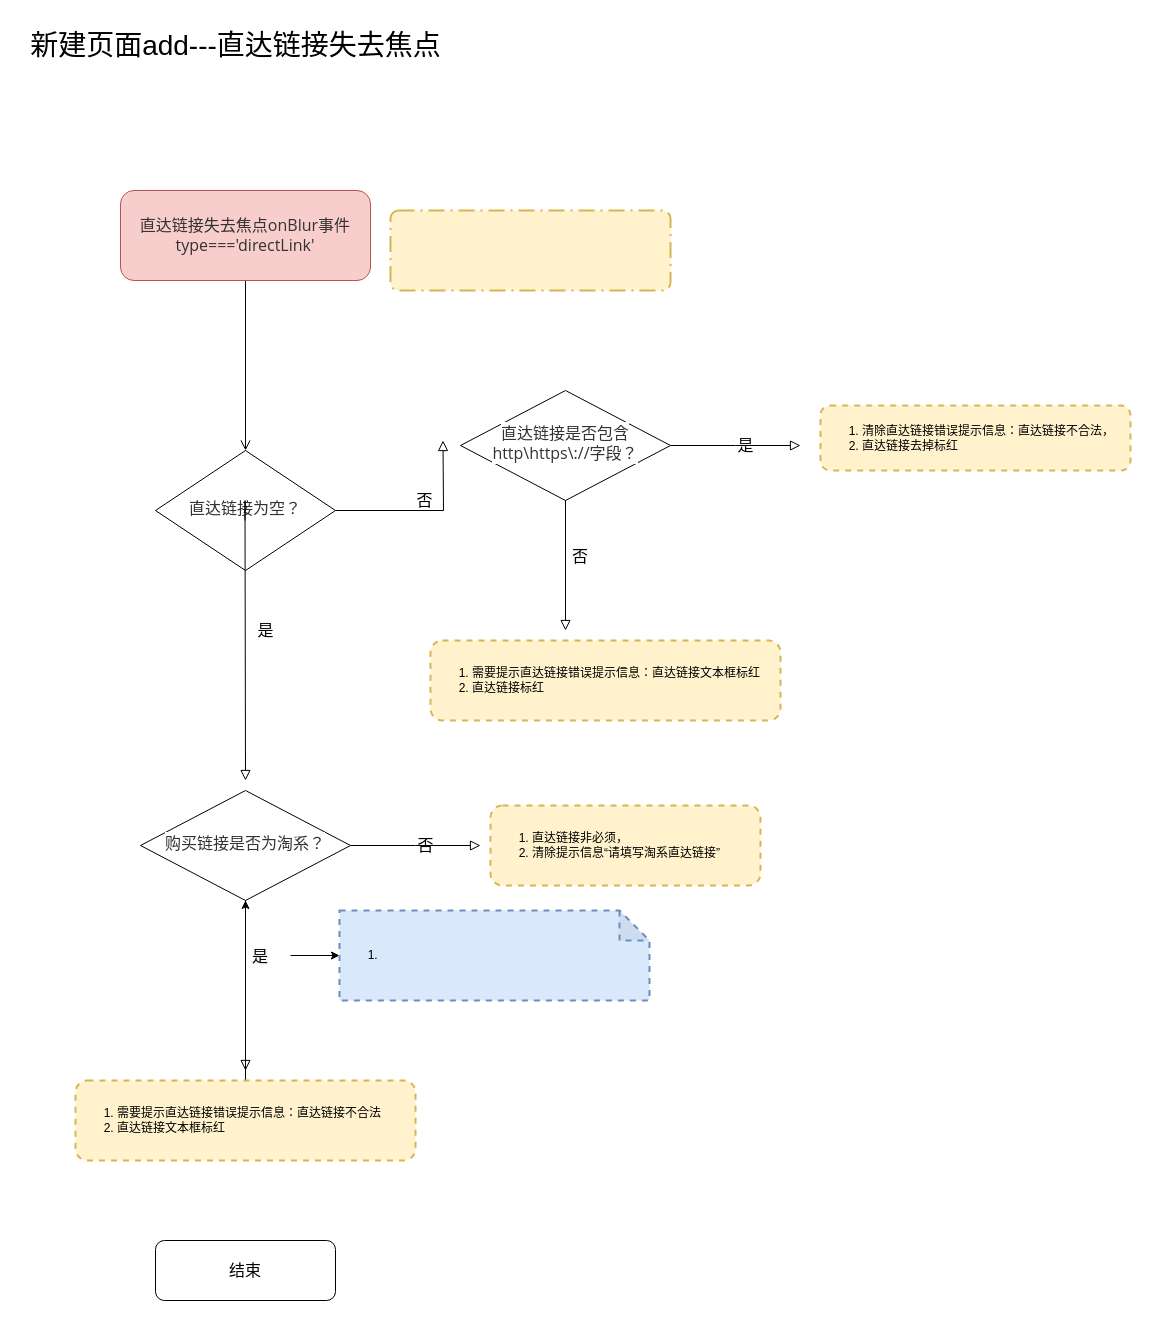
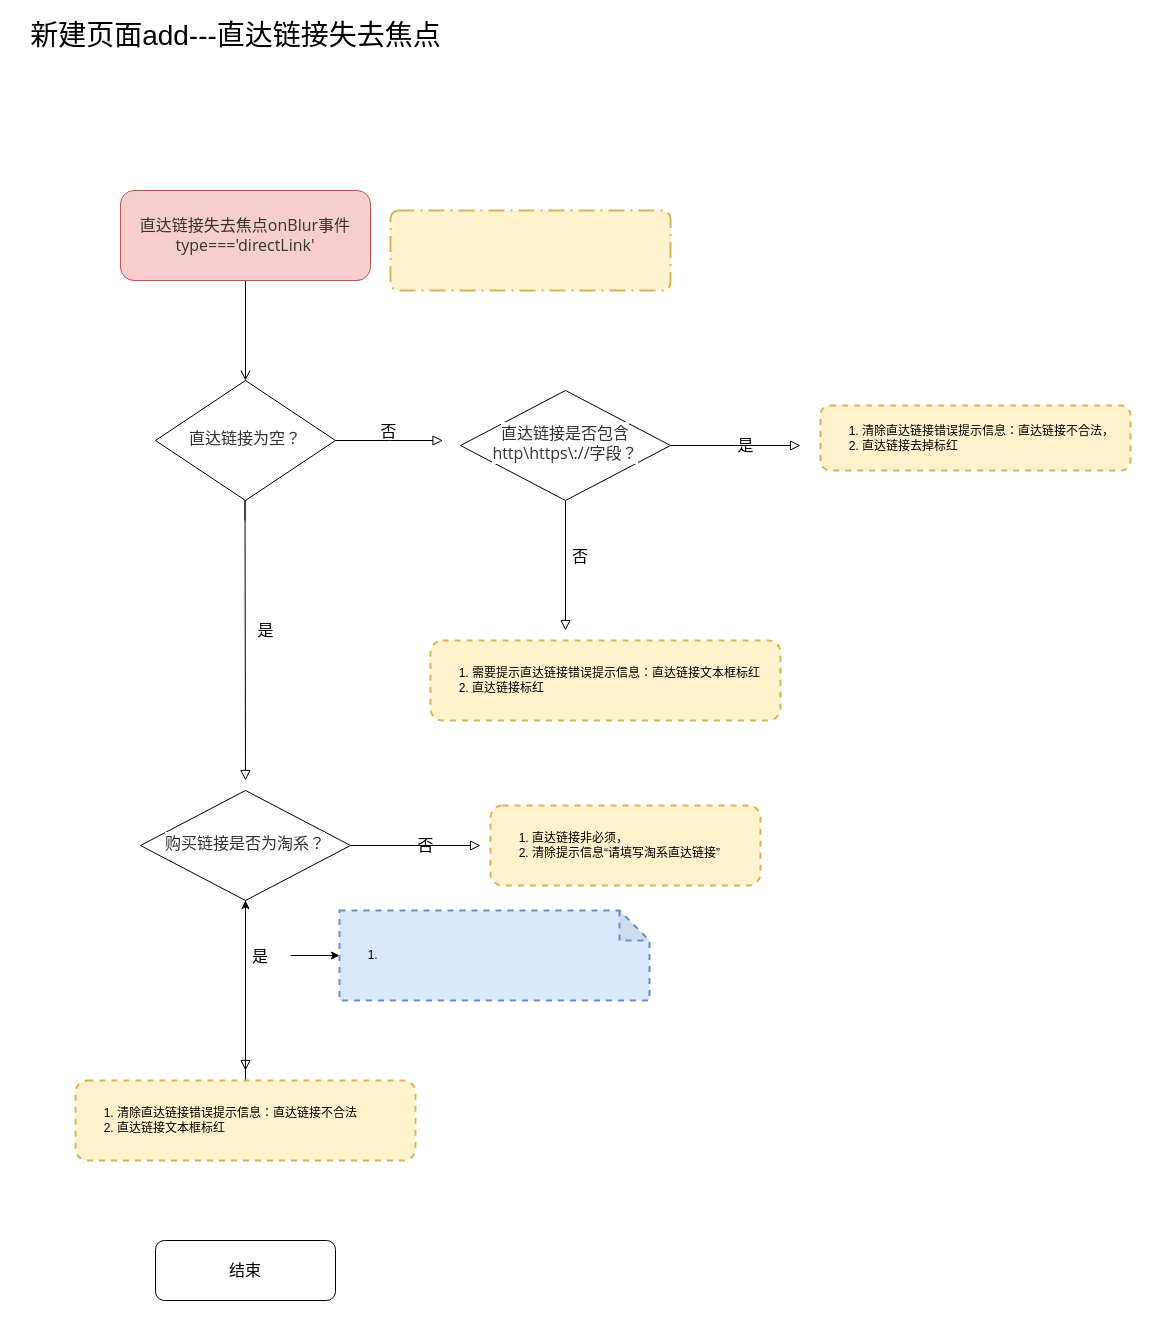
node "新建页面add---直达链接失去焦点": moved (236, 46) -> (236, 36)
node "直达链接为空？": moved (246, 511) -> (246, 441)
node "需要提示直达链接错误提示信息：直达链接不合法 直达链接文本框标红": label "需要提示直达链接错误提示信息：直达链接不合法 直达链接文本框标红" -> "清除直达链接错误提示信息：直达链接不合法 直达链接文本框标红"
